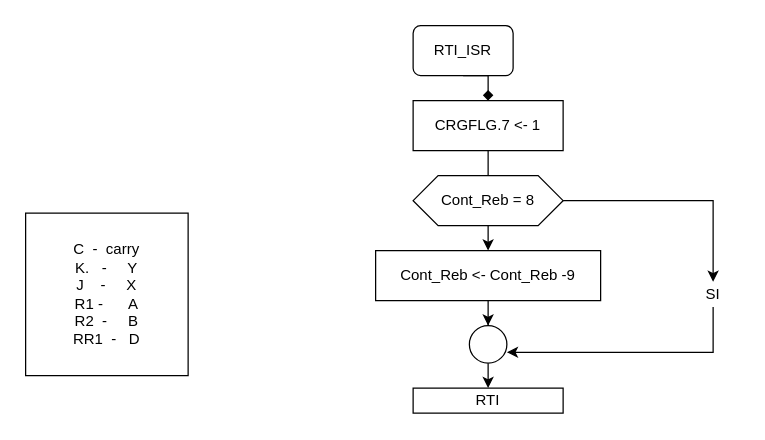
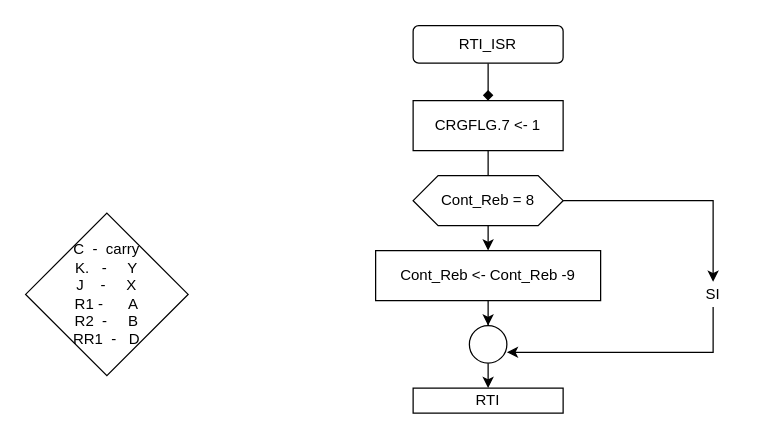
node "RTI_ISR": size 100x50 -> 150x38
node "C - carry K. - Y J - X R1 - A R2 - B RR1 - D": shape rectangle -> diamond
